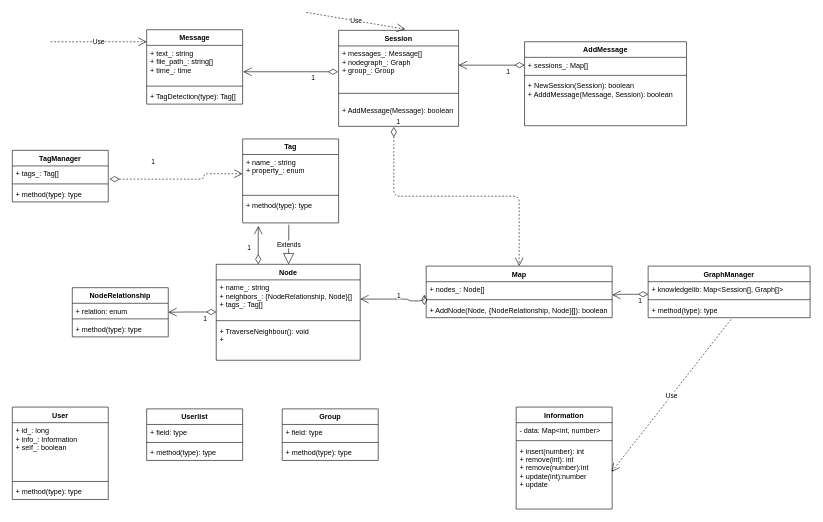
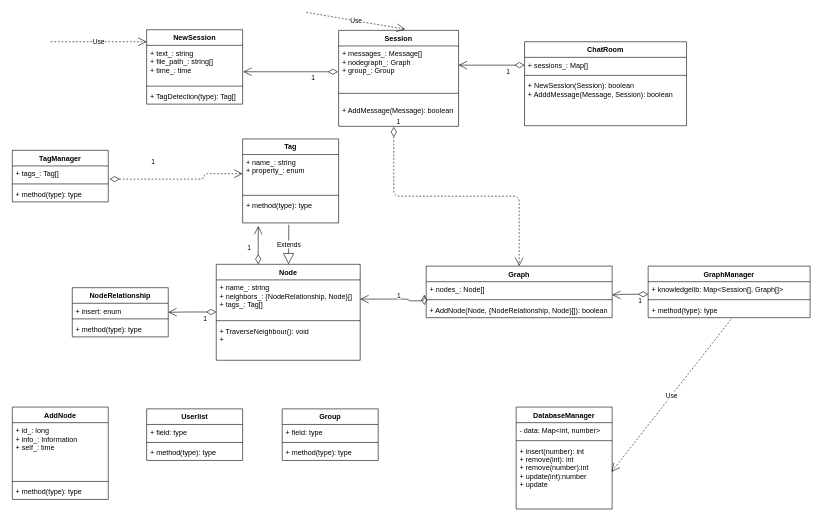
node "Message": label "Message" -> "NewSession"
node "AddMessage": label "AddMessage" -> "ChatRoom"
node "Map": label "Map" -> "Graph"
node "+ relation: enum": label "+ relation: enum" -> "+ insert: enum"
node "User": label "User" -> "AddNode"
node "Information": label "Information" -> "DatabaseManager"
node "+ id_: long + info_: Information + self_: boolean": label "+ id_: long + info_: Information + self_: boolean" -> "+ id_: long + info_: Information + self_: time"
